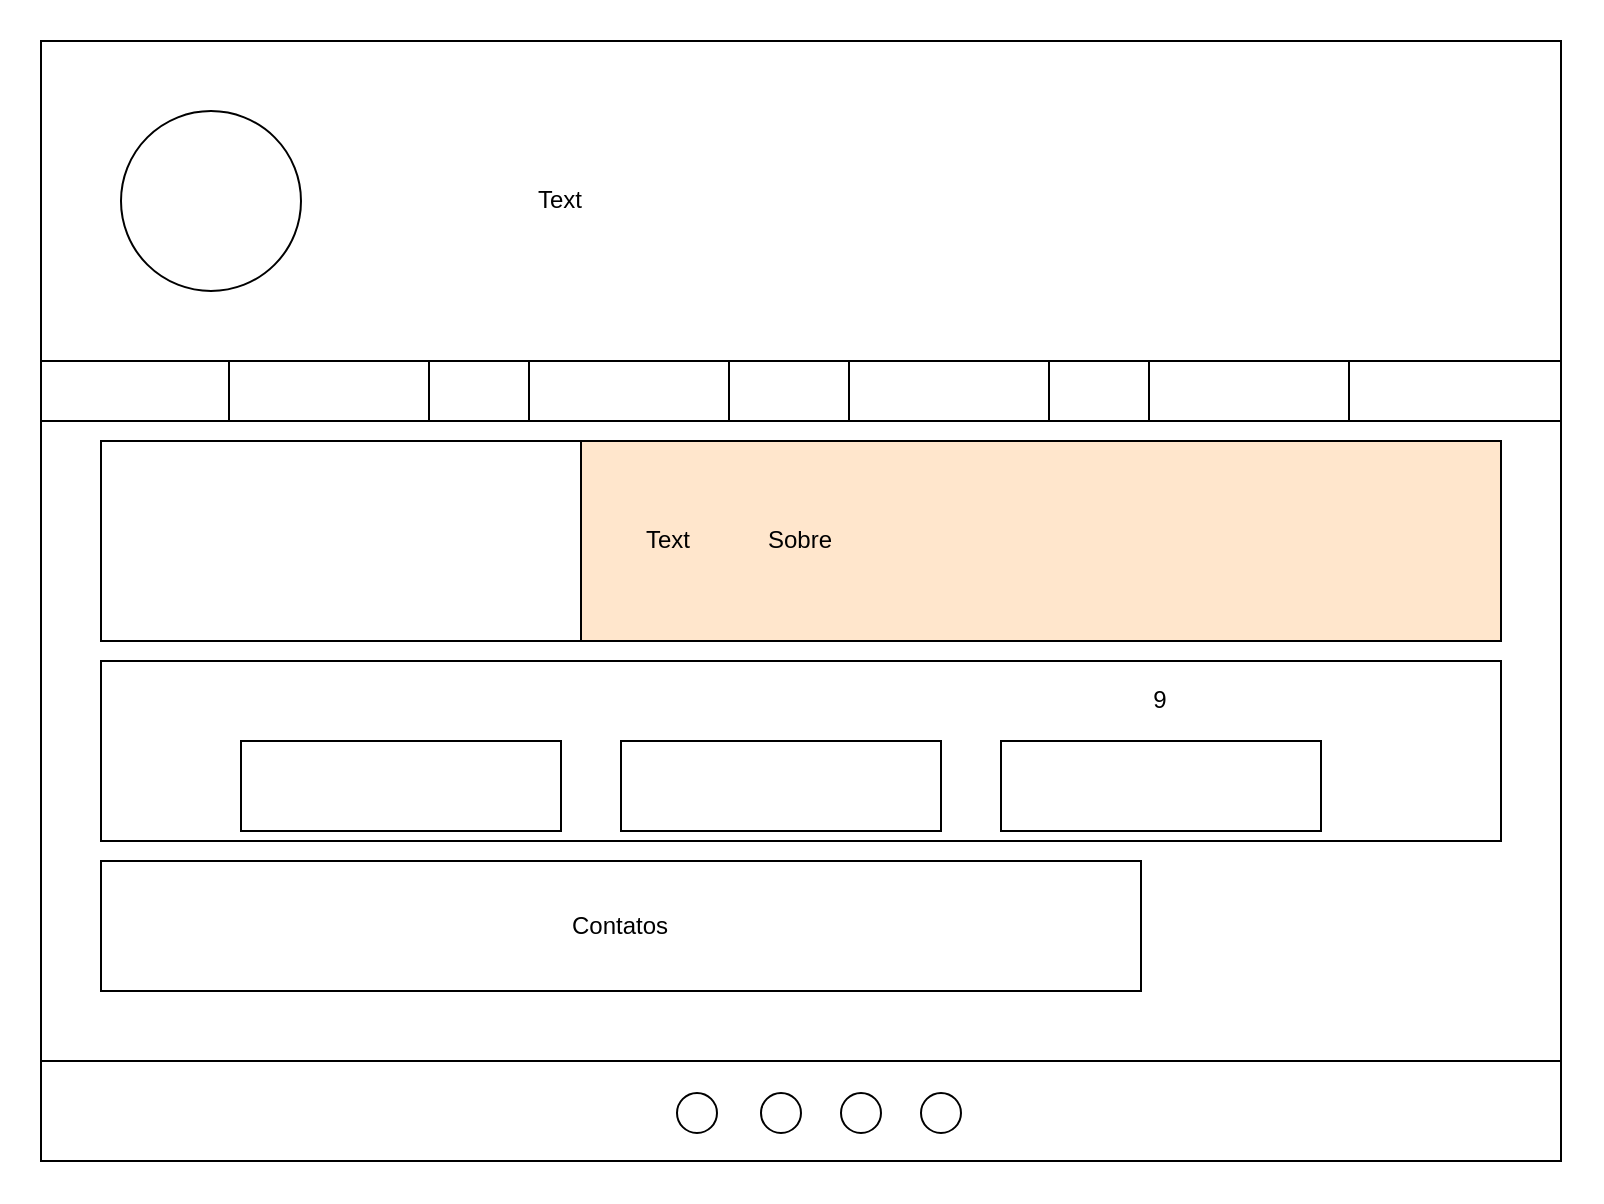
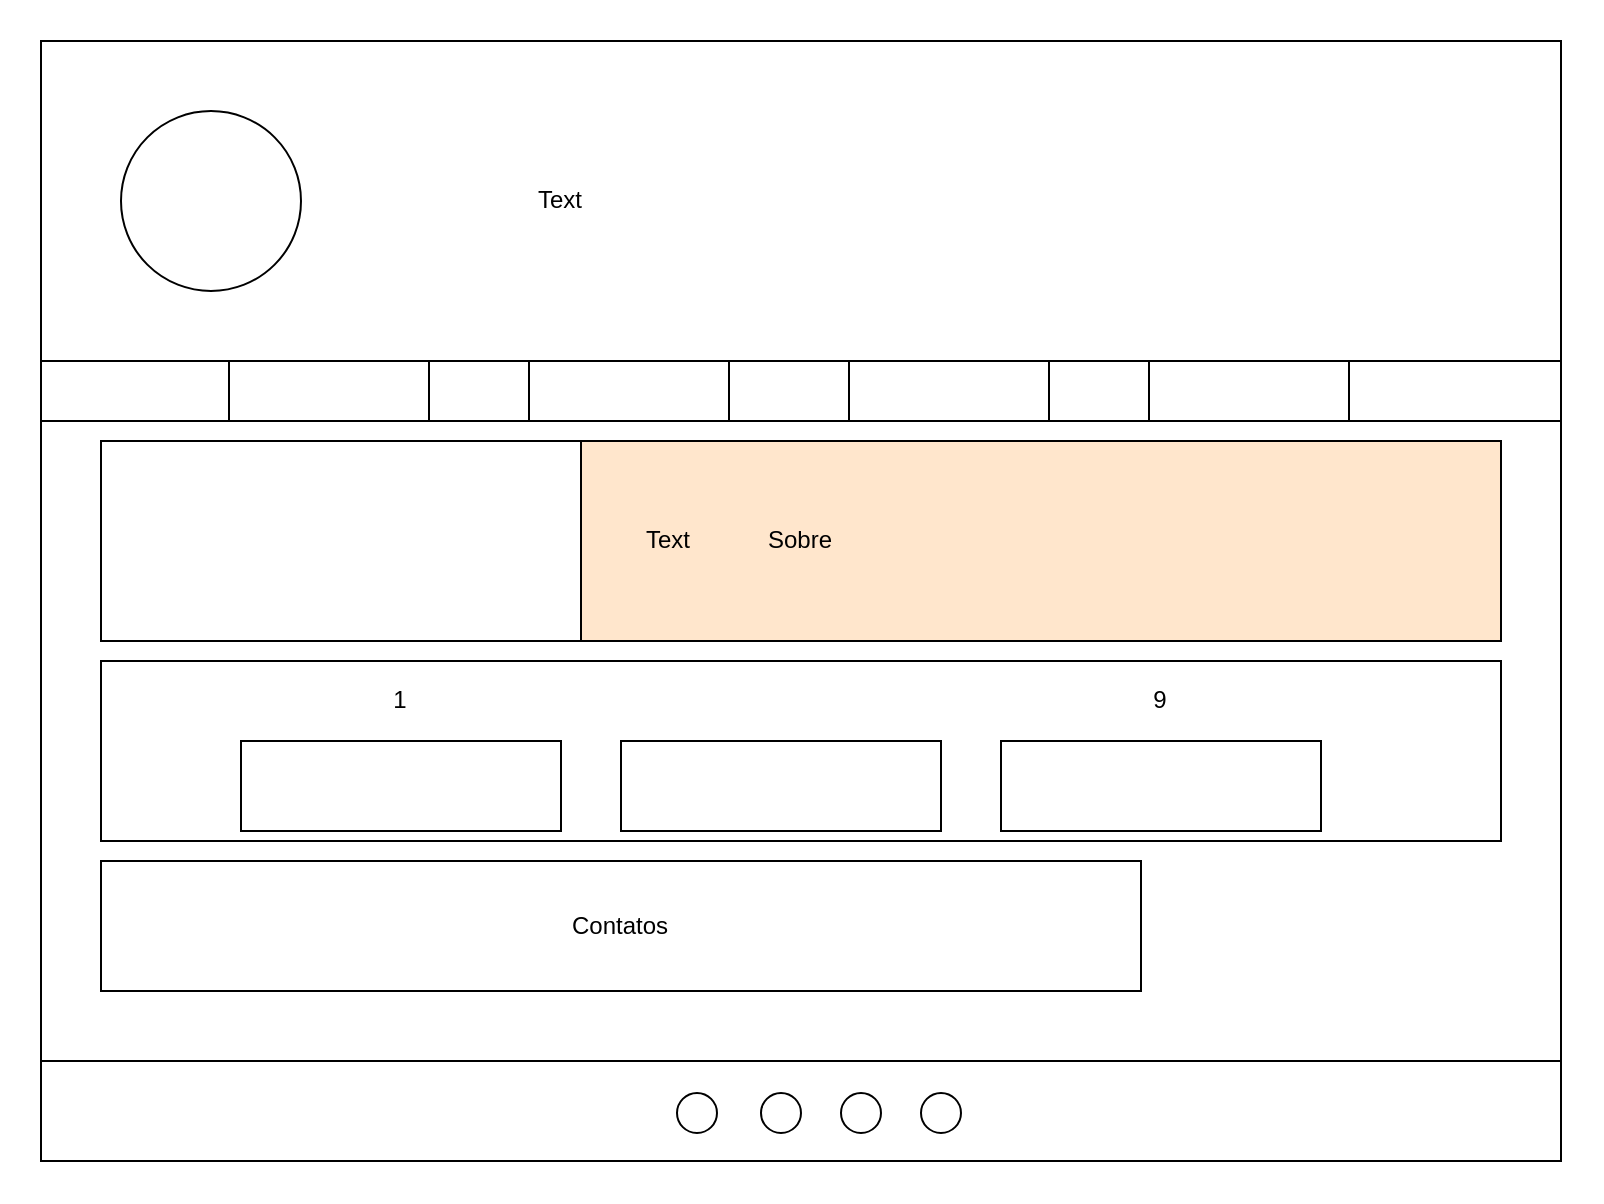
node "1": added
